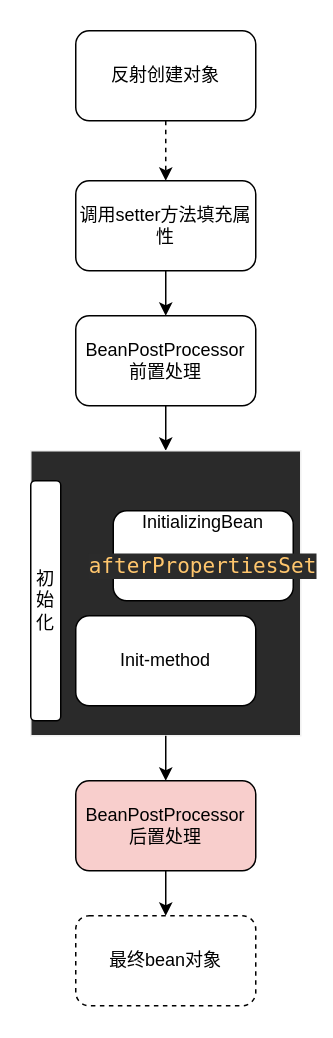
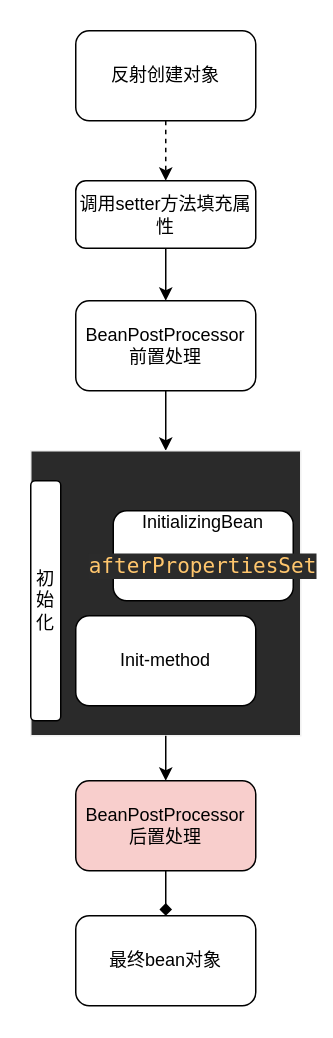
node "调用setter方法填充属性": size 180x90 -> 180x68
node "BeanPostProcessor前置处理": moved (166, 361) -> (166, 346)
edge "BeanPostProcessor后置处理" -> "最终bean对象": arrowhead classic -> diamond
node "最终bean对象": style dashed -> solid
